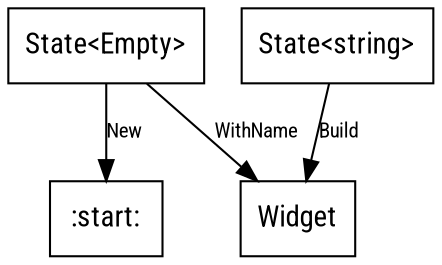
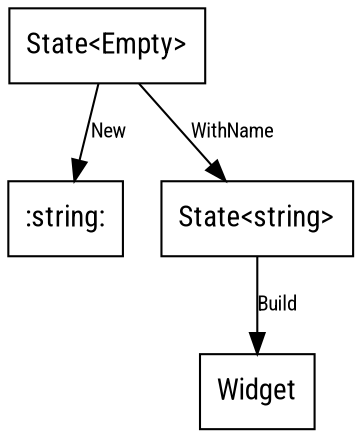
edge "State<Empty>" -> "Widget": now "State<Empty>" -> "State<string>"
node ":start:": label ":start:" -> ":string:"
